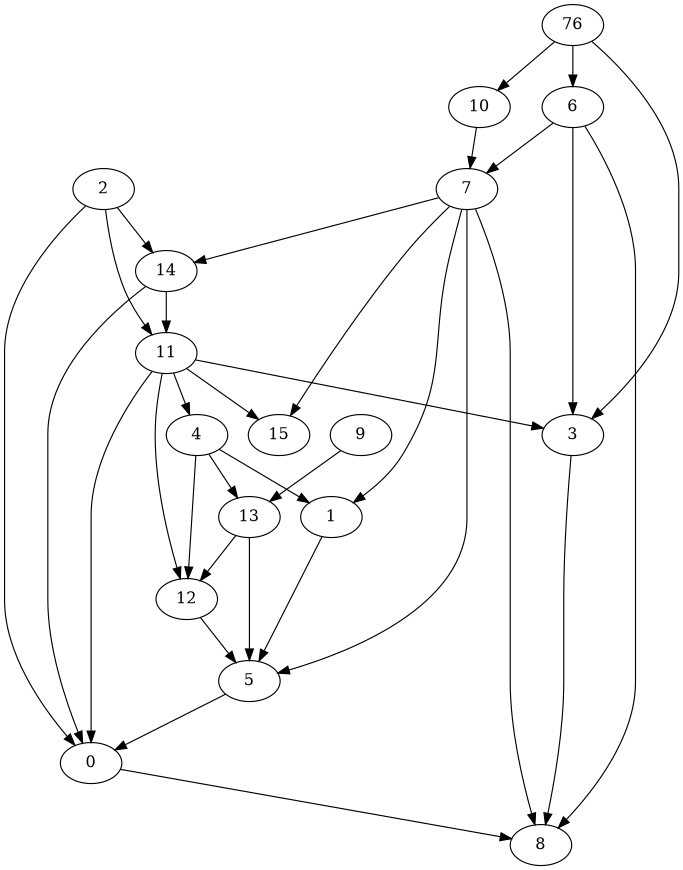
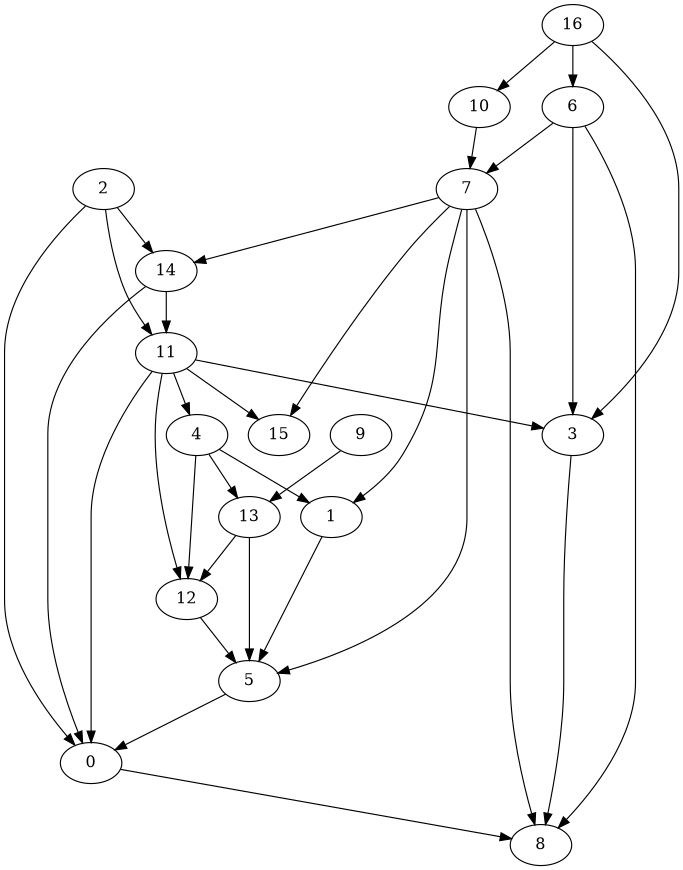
node "76": label "76" -> "16"
